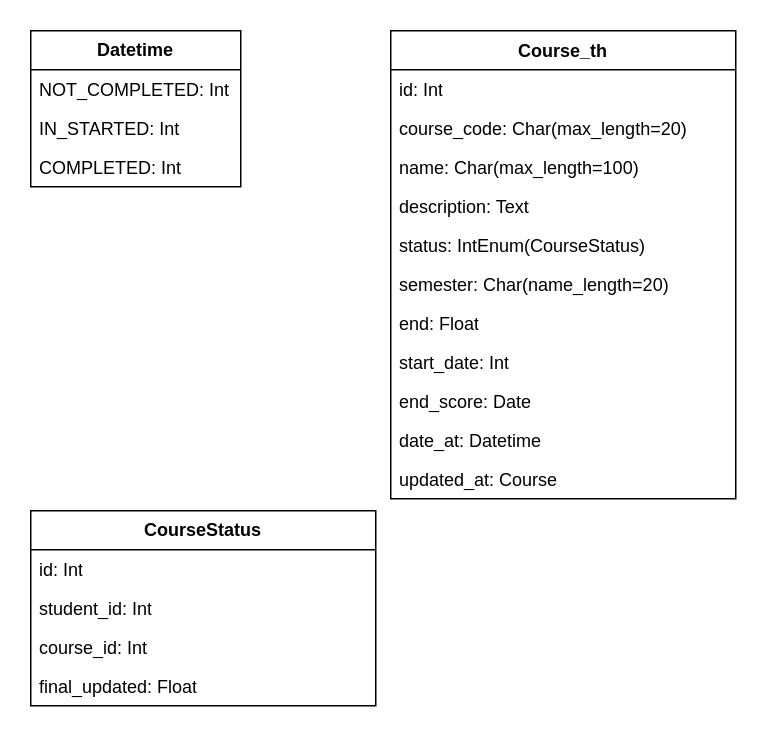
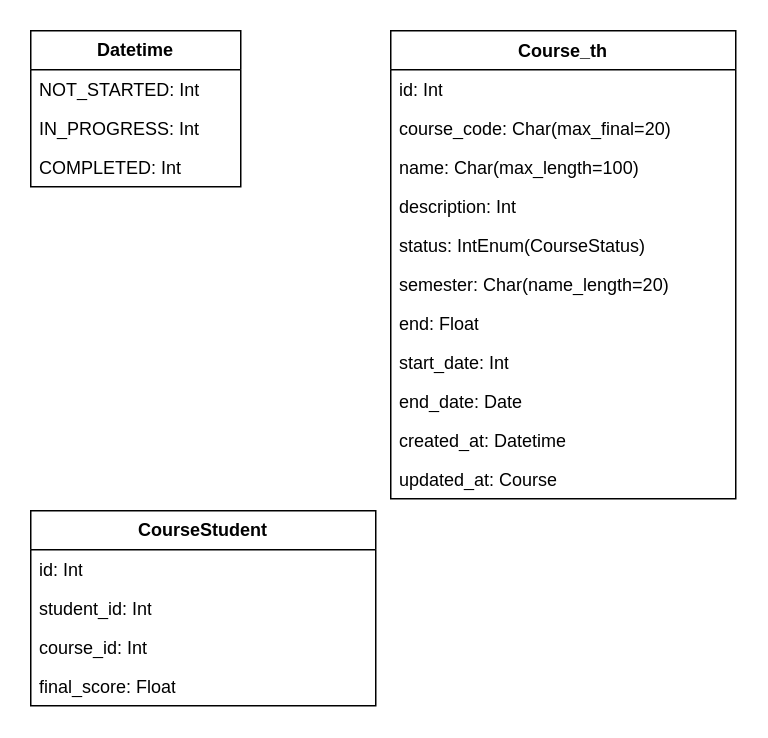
node "NOT_COMPLETED: Int": label "NOT_COMPLETED: Int" -> "NOT_STARTED: Int"
node "IN_STARTED: Int": label "IN_STARTED: Int" -> "IN_PROGRESS: Int"
node "course_code: Char(max_length=20)": label "course_code: Char(max_length=20)" -> "course_code: Char(max_final=20)"
node "description: Text": label "description: Text" -> "description: Int"
node "end_score: Date": label "end_score: Date" -> "end_date: Date"
node "date_at: Datetime": label "date_at: Datetime" -> "created_at: Datetime"
node "CourseStatus": label "CourseStatus" -> "CourseStudent"
node "final_updated: Float": label "final_updated: Float" -> "final_score: Float"
